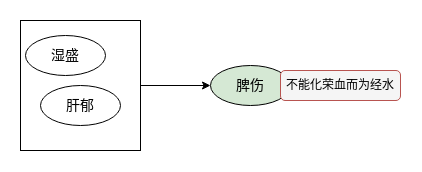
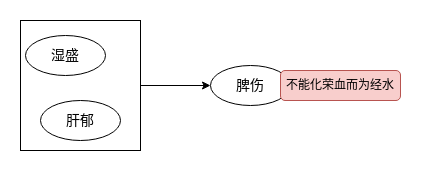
node "脾伤": fillcolor #d5e8d4 -> #ffffff
node "不能化荣血而为经水": fillcolor #f5f5f5 -> #f8cecc
node "肝郁": moved (81, 106) -> (81, 121)
